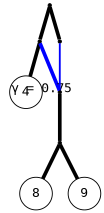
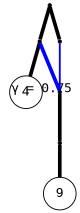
node "8": removed
